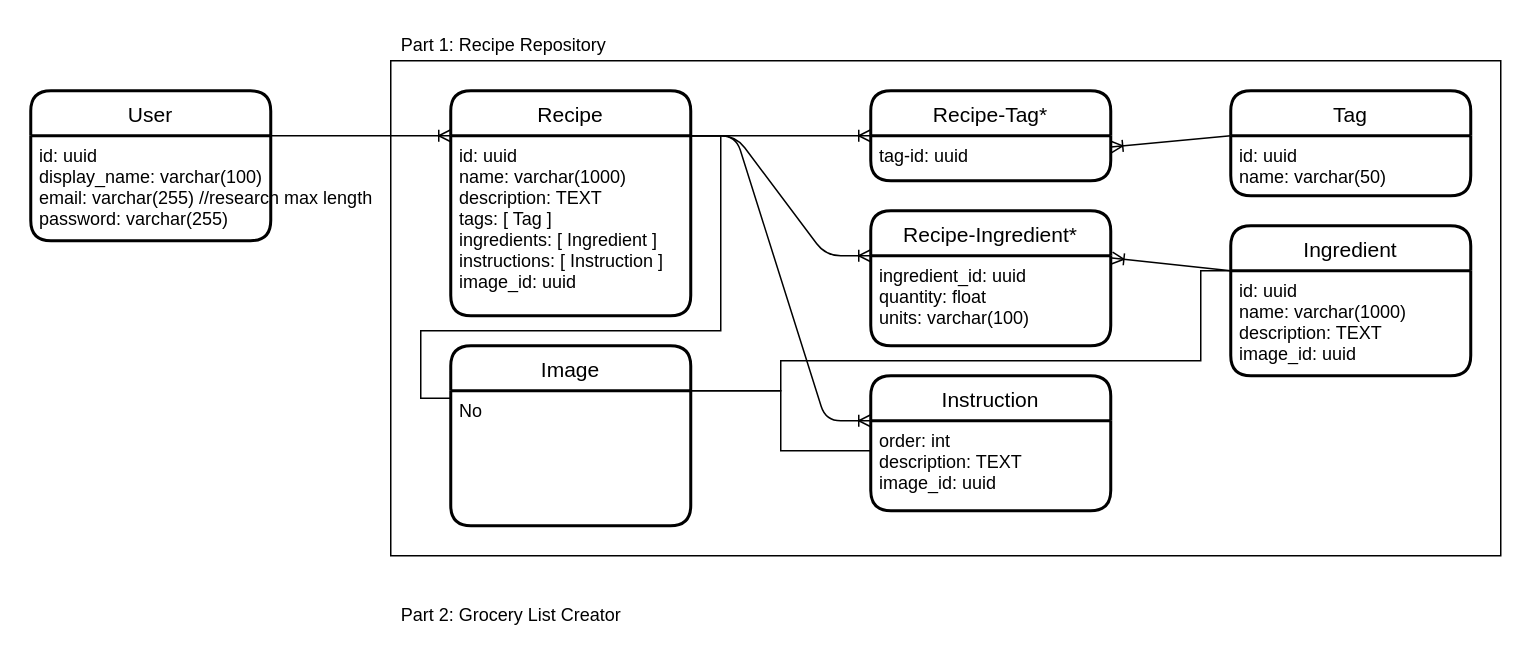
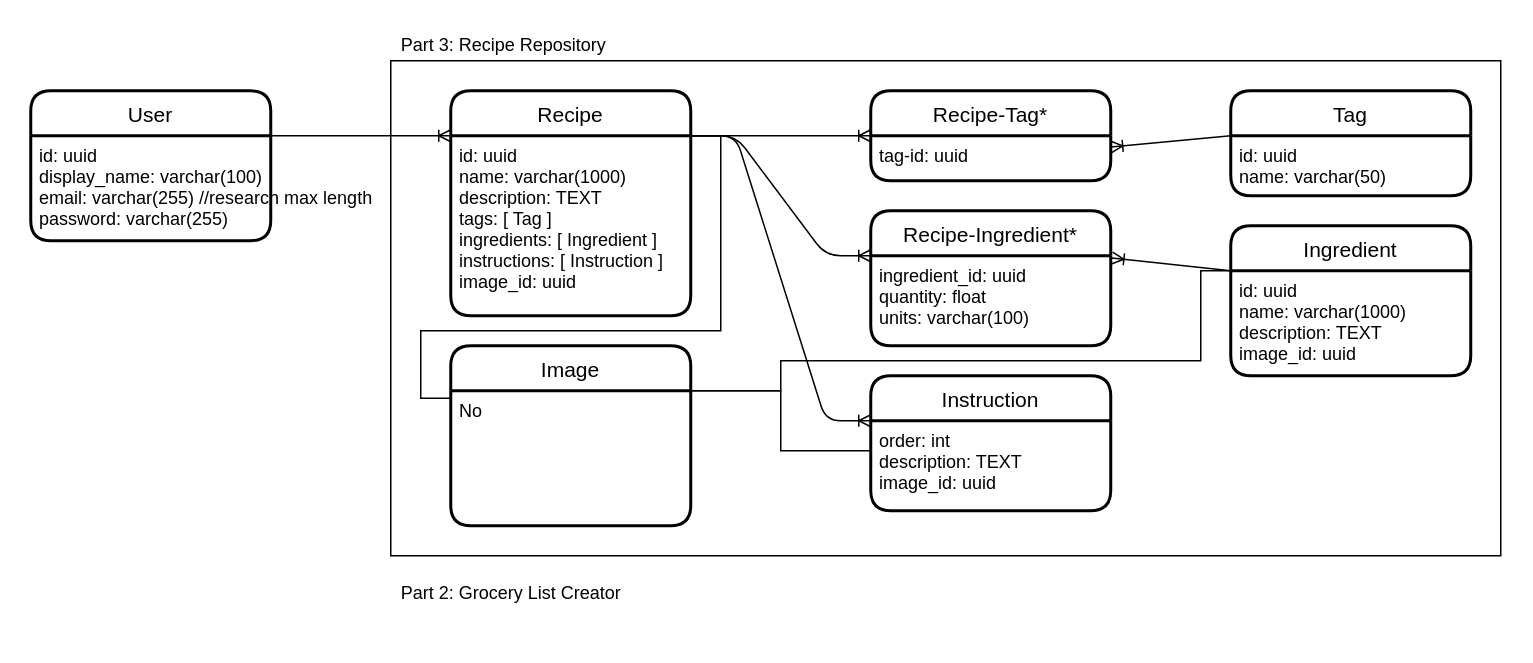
node "Part 1: Recipe Repository": label "Part 1: Recipe Repository" -> "Part 3: Recipe Repository"
node "Part 2: Grocery List Creator": moved (511, 616) -> (511, 593)
